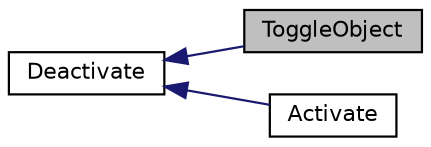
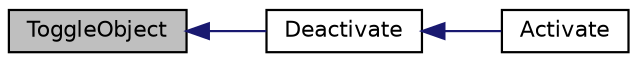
edge "ToggleObject" -> "Deactivate": reversed
